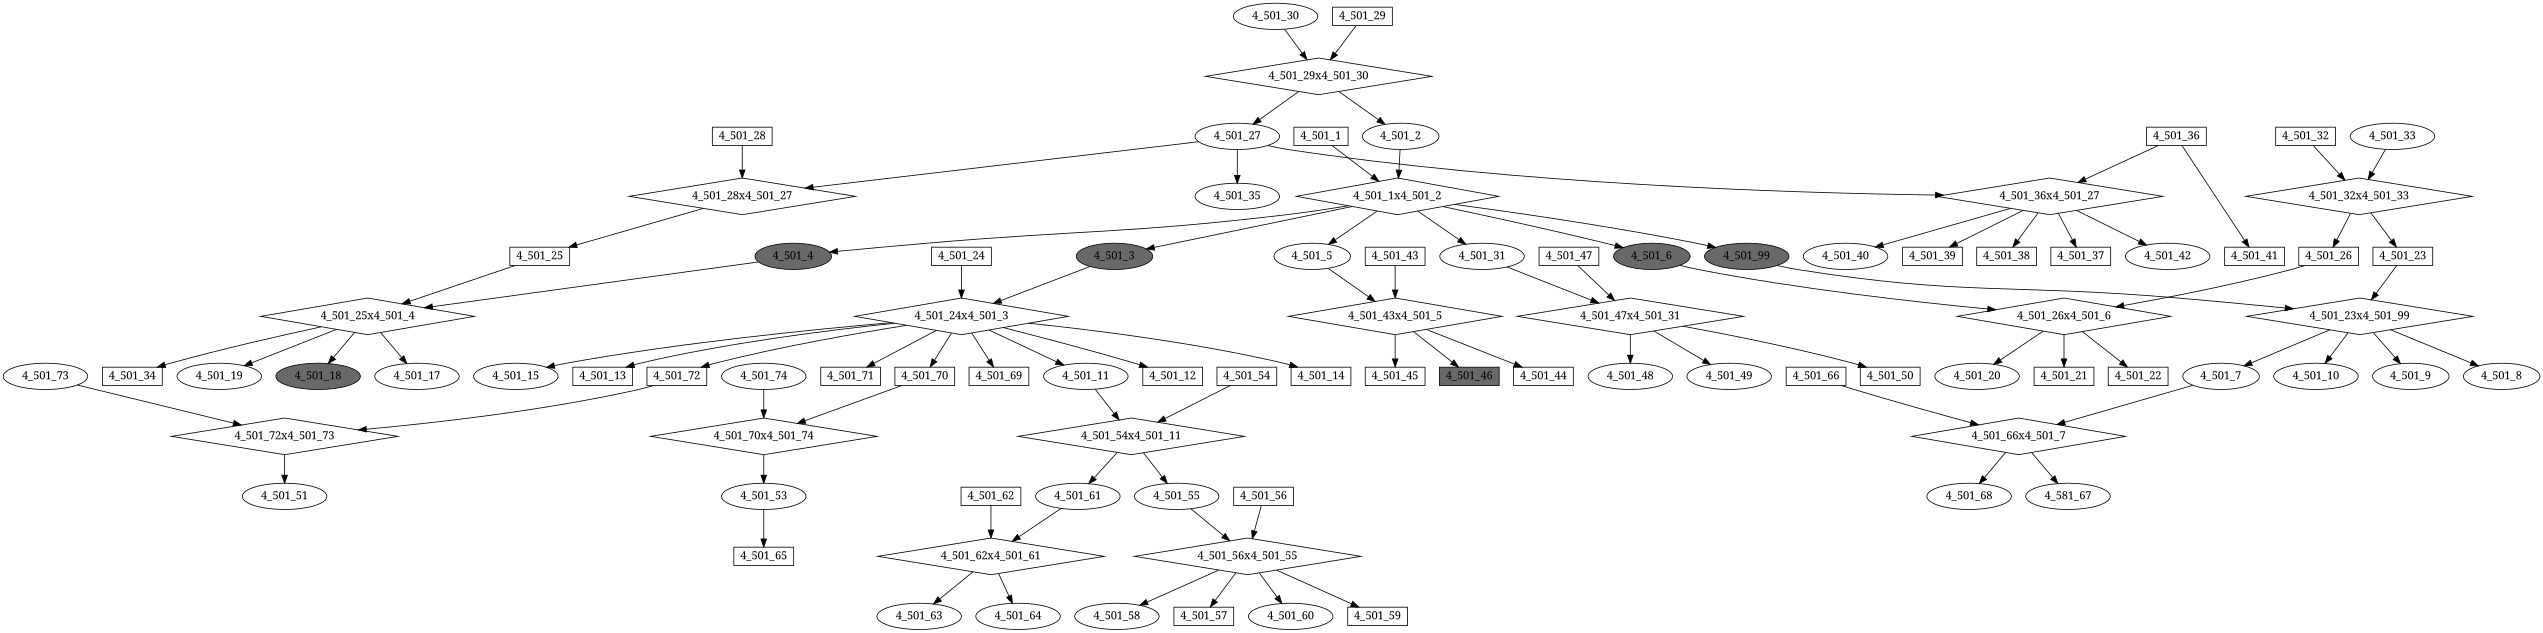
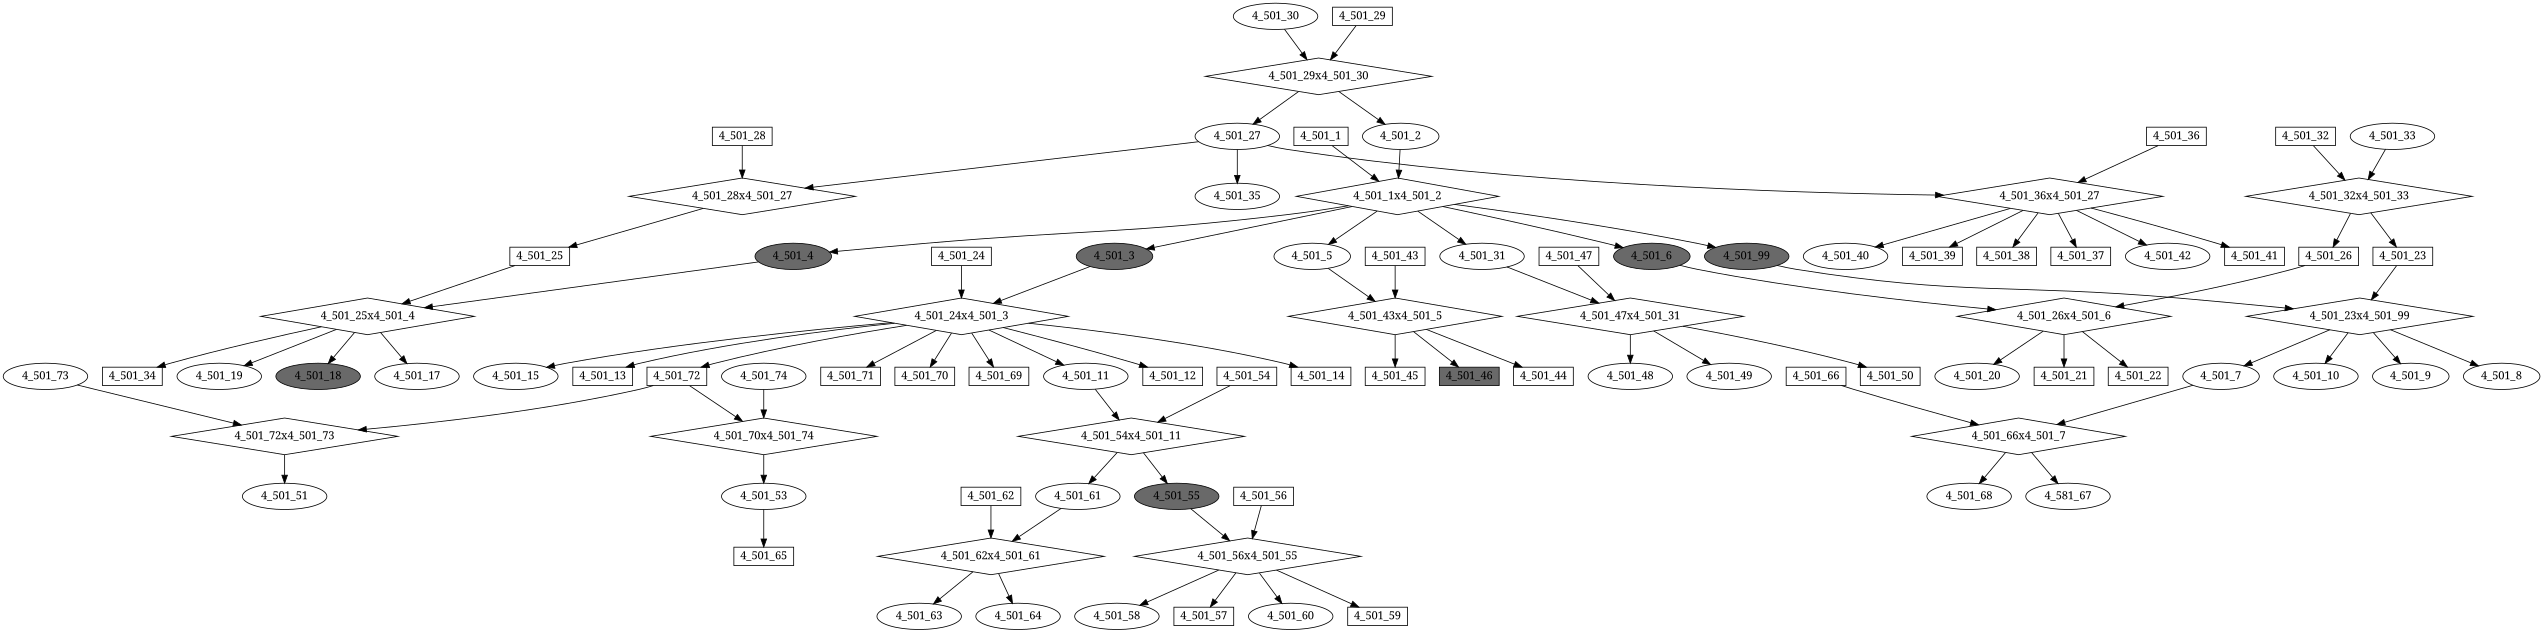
edge "4_501_36" -> "4_501_41": now "4_501_36x4_501_27" -> "4_501_41"
edge "4_501_70" -> "4_501_70x4_501_74": now "4_501_72" -> "4_501_70x4_501_74"
node "4_501_55": fillcolor white -> dimgrey
